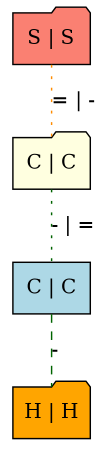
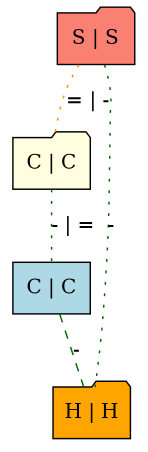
edge "S | S" -- "H | H": added, label "-"
